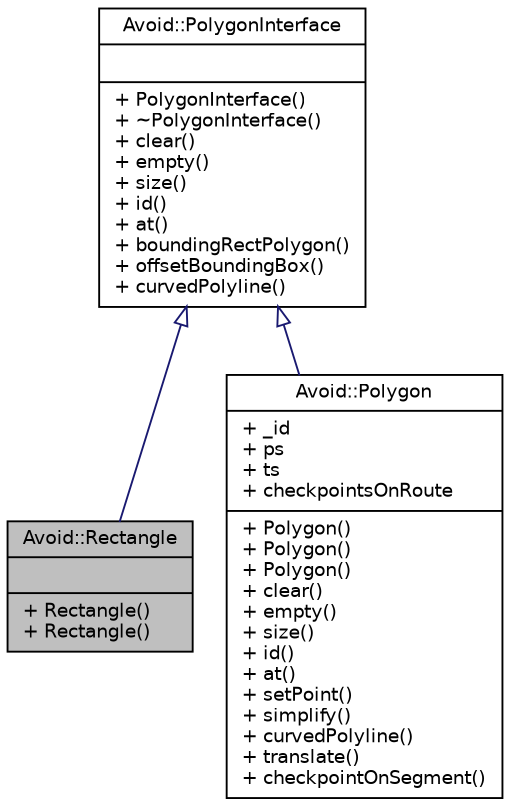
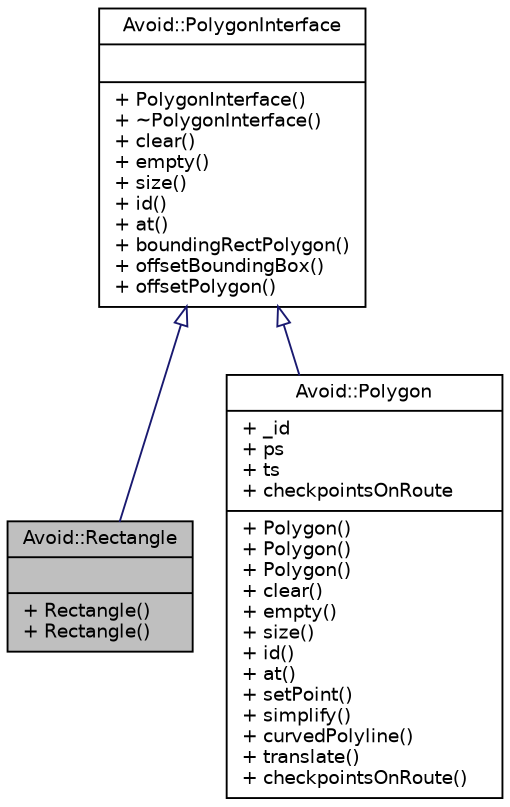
node "Avoid::PolygonInterface": text "+ curvedPolyline()" -> "+ offsetPolygon()"
node "Avoid::Polygon": text "+ checkpointOnSegment()" -> "+ checkpointsOnRoute()"
